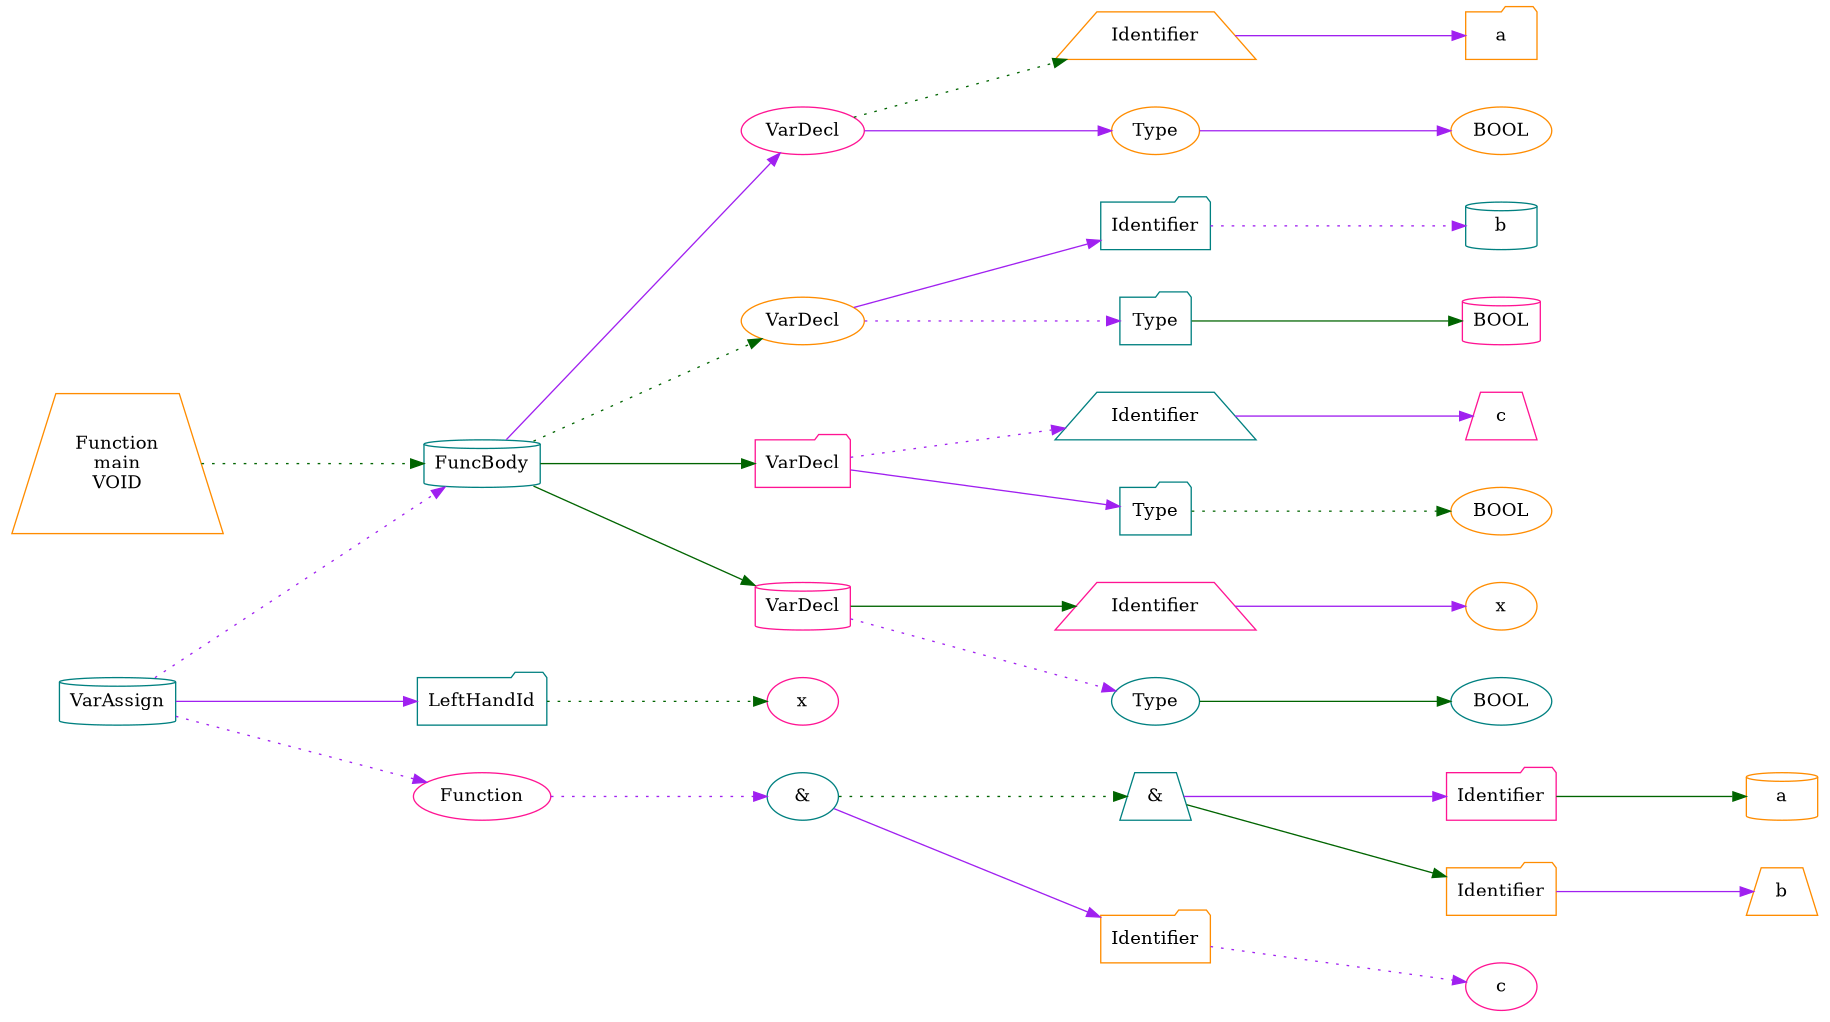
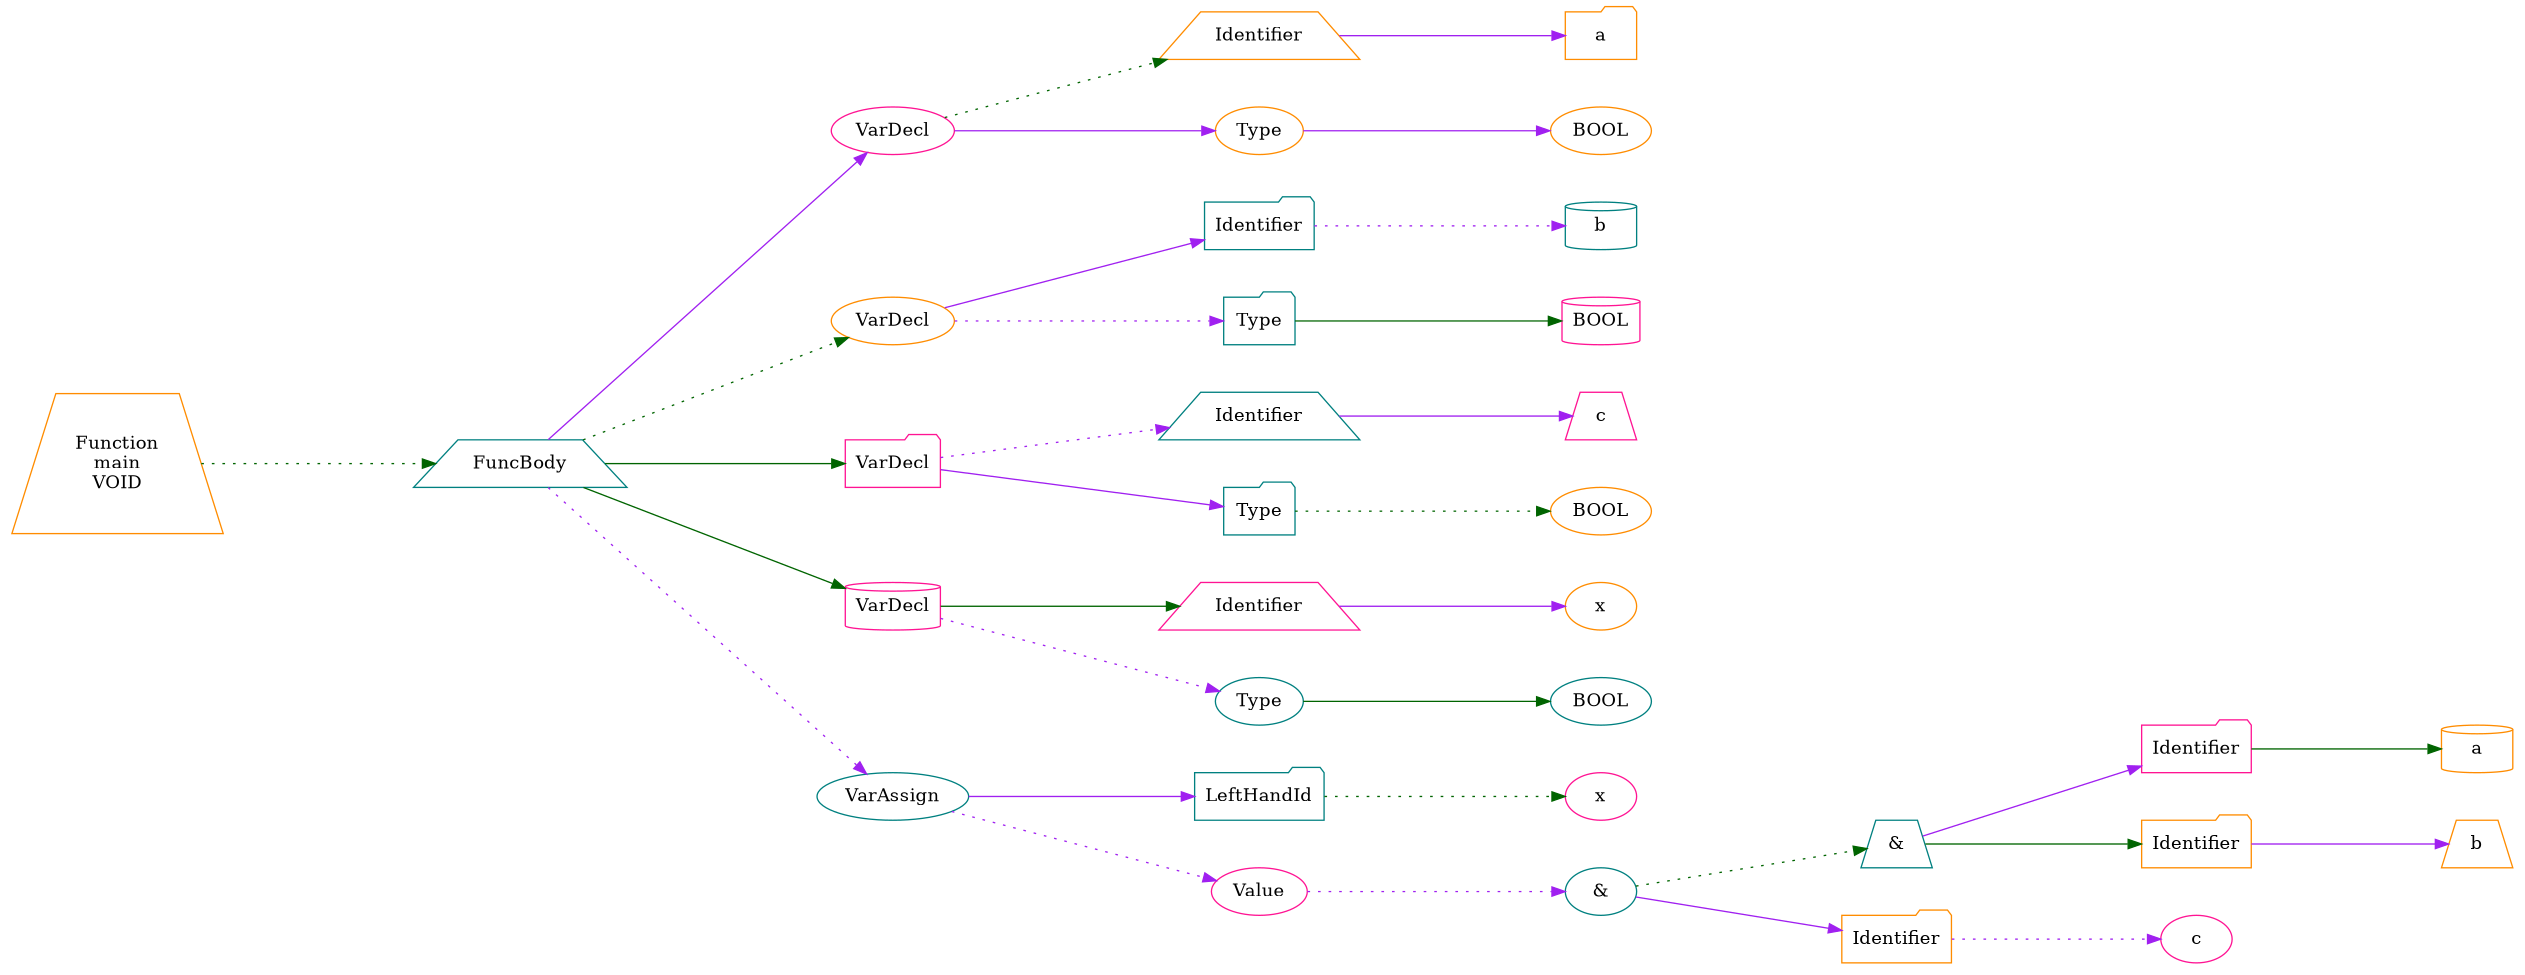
node "FuncBody": shape cylinder -> trapezium
edge "VarAssign" -> "FuncBody": reversed
node "VarAssign": shape cylinder -> ellipse
node "Function": label "Function" -> "Value"
